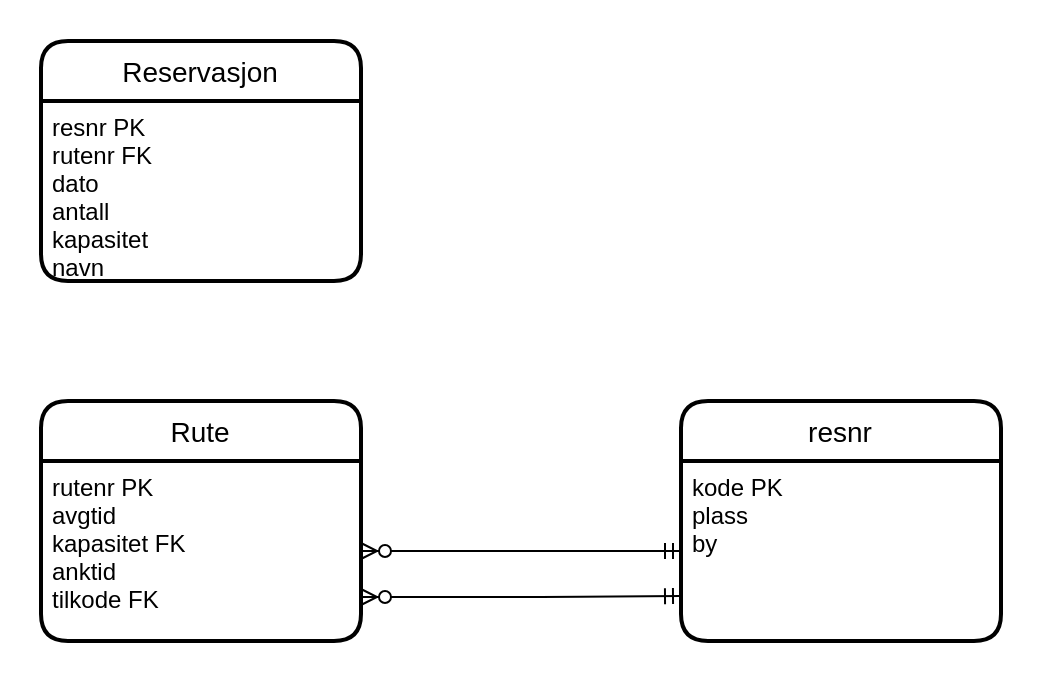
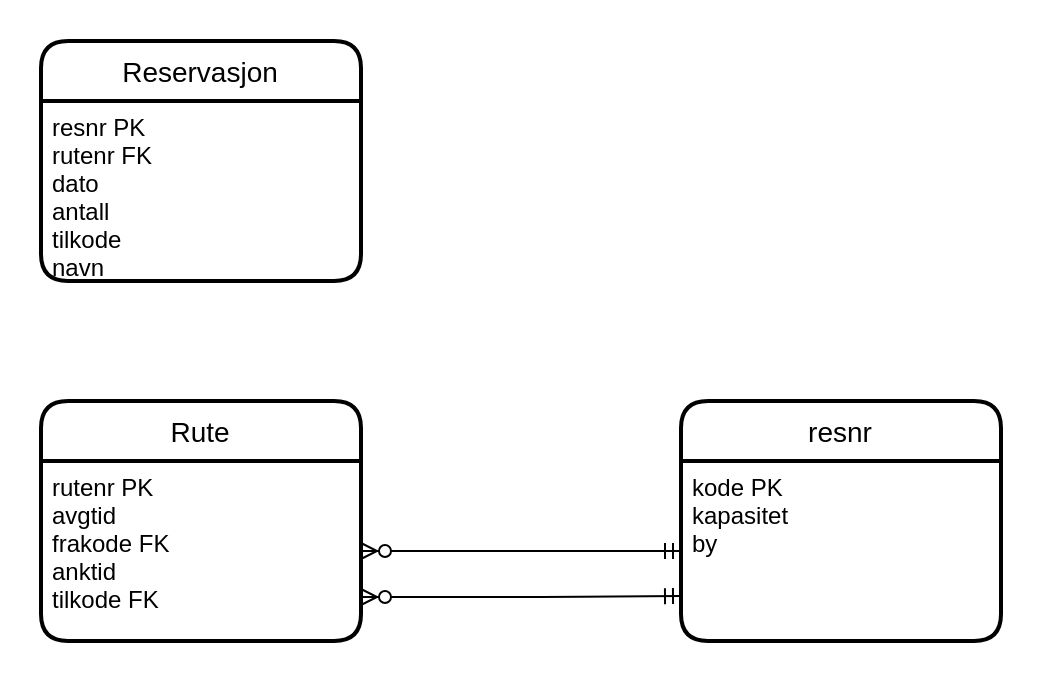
node "resnr PK rutenr FK dato antall kapasitet navn": label "resnr PK rutenr FK dato antall kapasitet navn" -> "resnr PK rutenr FK dato antall tilkode navn"
node "rutenr PK avgtid kapasitet FK anktid tilkode FK": label "rutenr PK avgtid kapasitet FK anktid tilkode FK" -> "rutenr PK avgtid frakode FK anktid tilkode FK"
node "kode PK plass by": label "kode PK plass by" -> "kode PK kapasitet by"
